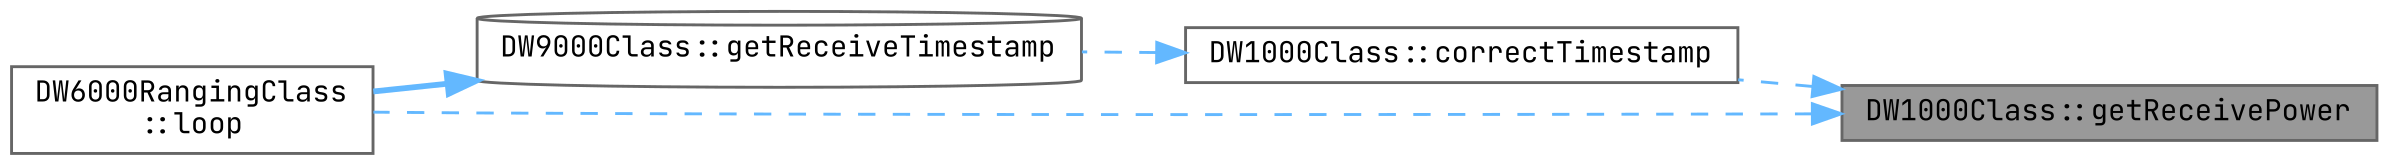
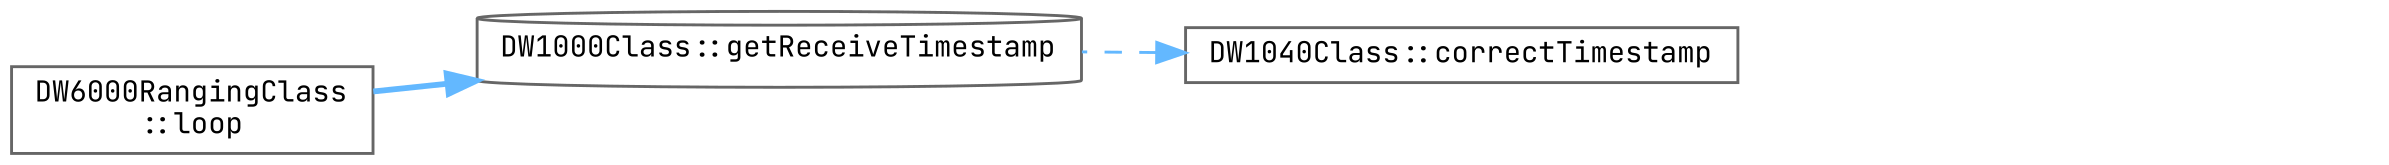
node "DW9000Class::getReceiveTimestamp": label "DW9000Class::getReceiveTimestamp" -> "DW1000Class::getReceiveTimestamp"
node "DW1000Class::correctTimestamp": label "DW1000Class::correctTimestamp" -> "DW1040Class::correctTimestamp"
node "DW1000Class::getReceivePower": removed
